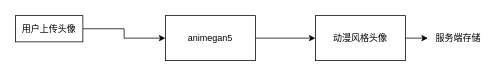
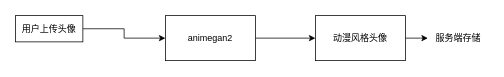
node "animegan5": label "animegan5" -> "animegan2"
